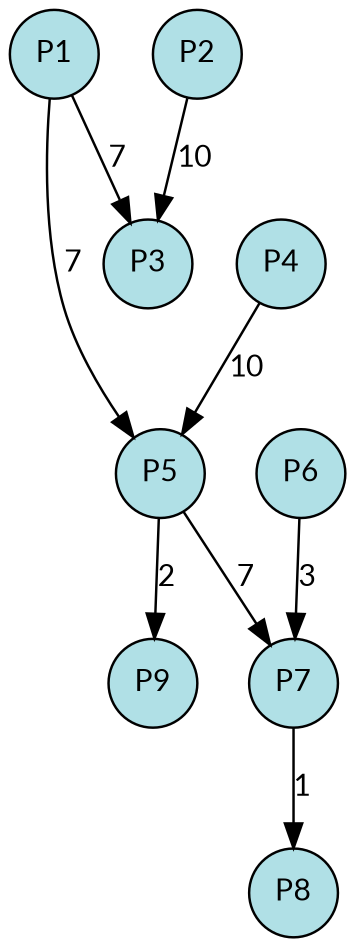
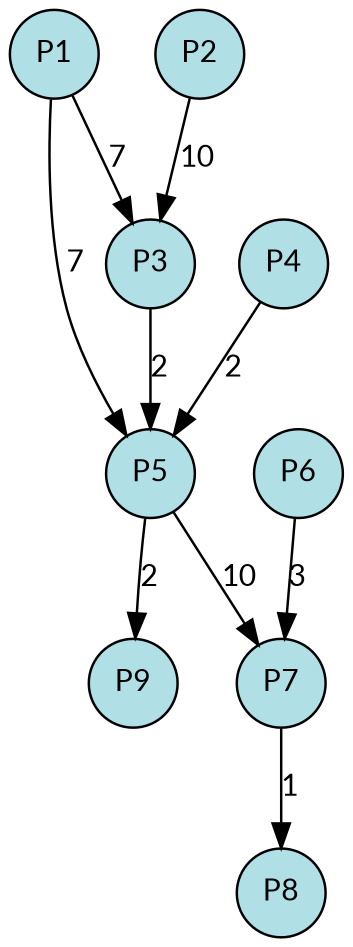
edge "P3" -> "P5": added, label "2"
edge "P4" -> "P5": label "10" -> "2"
edge "P5" -> "P7": label "7" -> "10"
